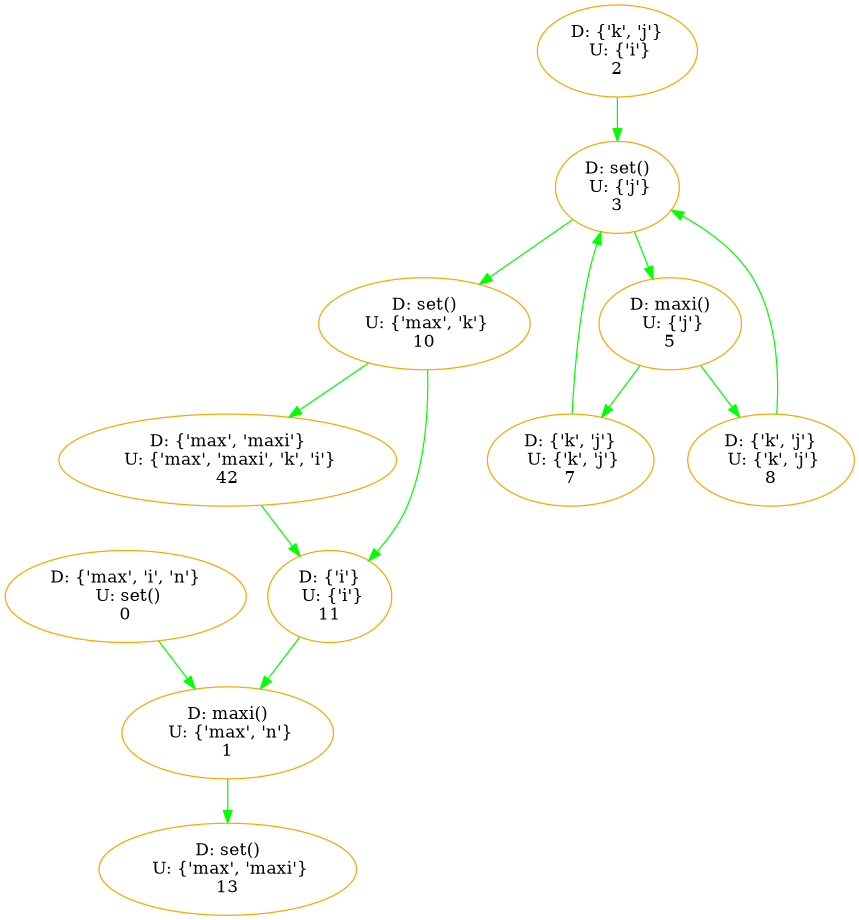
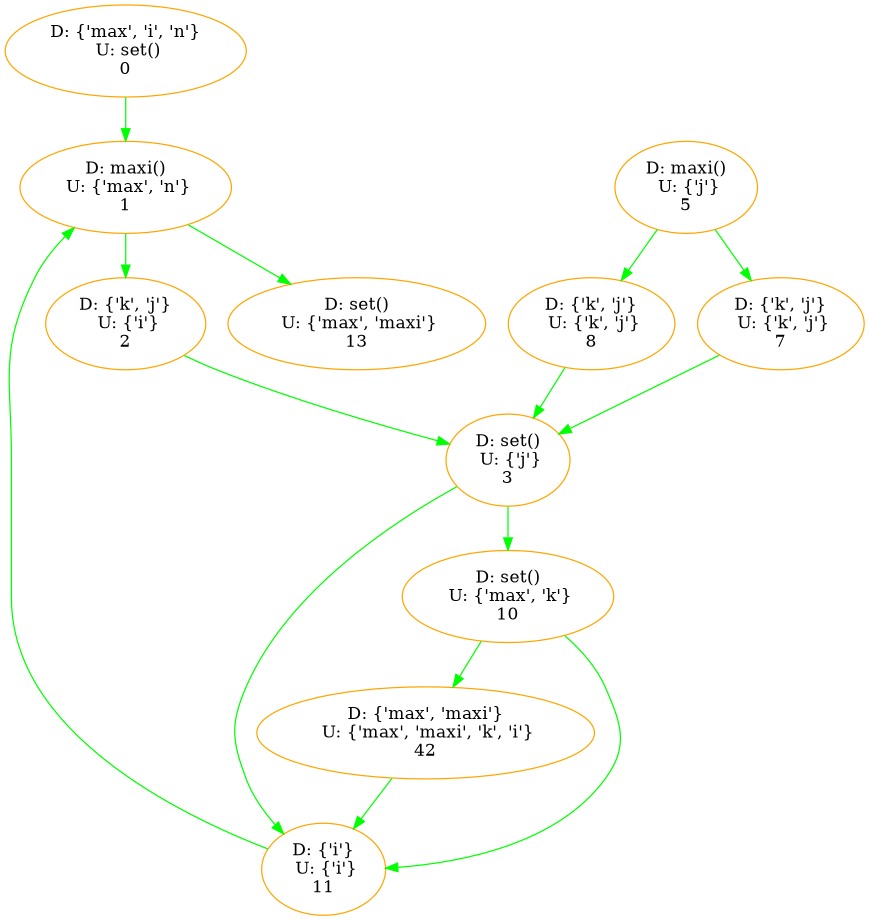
edge "D: maxi() U: {'max', 'n'} 1" -> "D: {'k', 'j'} U: {'i'} 2": added
edge "D: set() U: {'j'} 3" -> "D: maxi() U: {'j'} 5": now "D: set() U: {'j'} 3" -> "D: {'i'} U: {'i'} 11"
